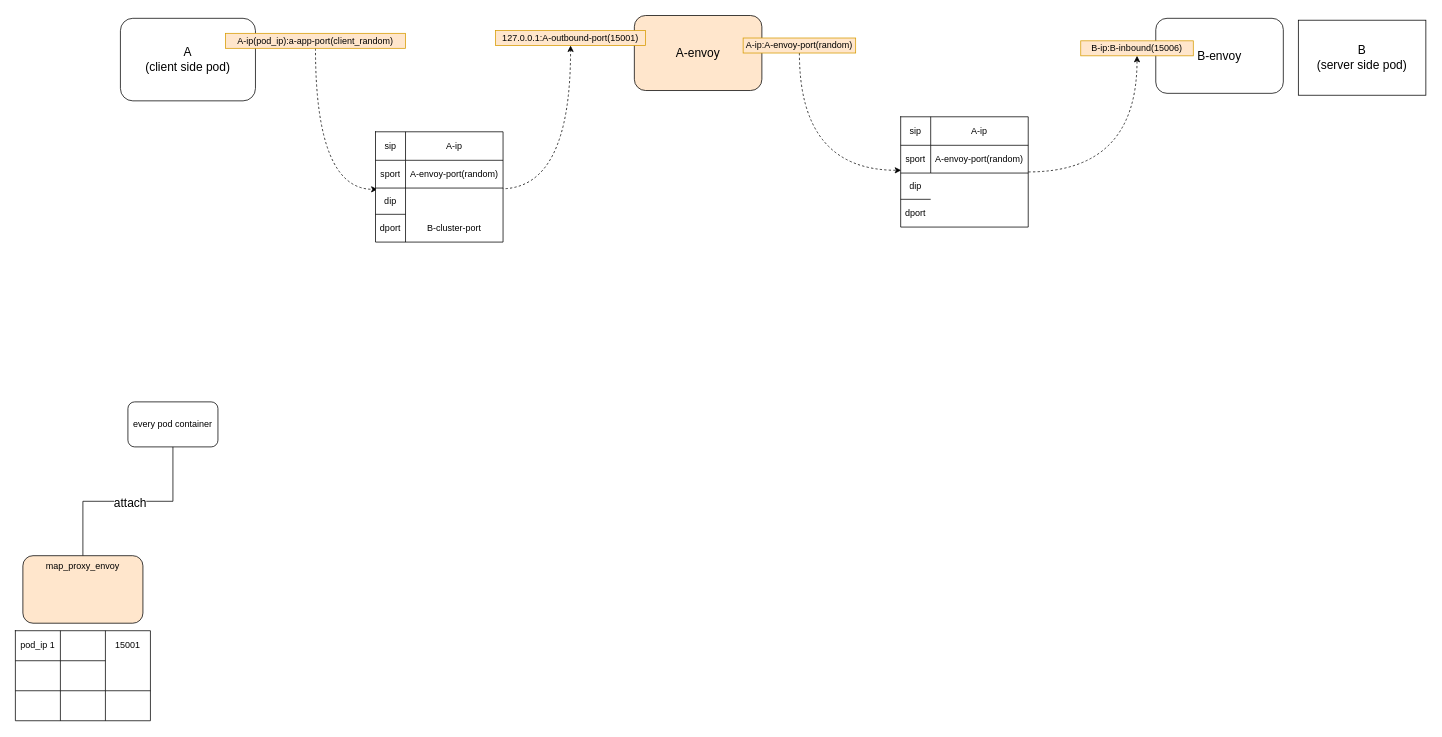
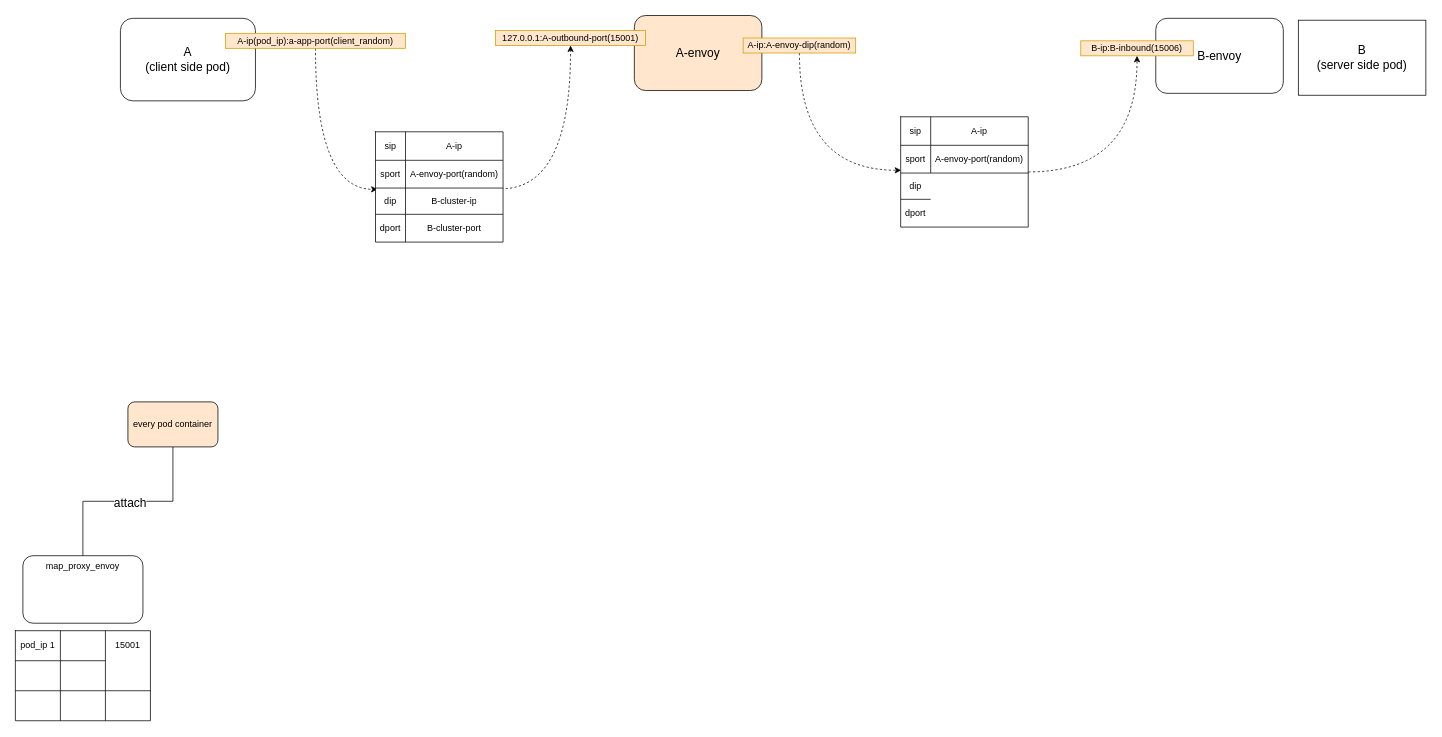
node "A-ip:A-envoy-port(random)": label "A-ip:A-envoy-port(random)" -> "A-ip:A-envoy-dip(random)"
node "B-cluster-ip": added
node "every pod container": fillcolor #ffffff -> #ffe6cc
node "map_proxy_envoy": fillcolor #ffe6cc -> #ffffff
